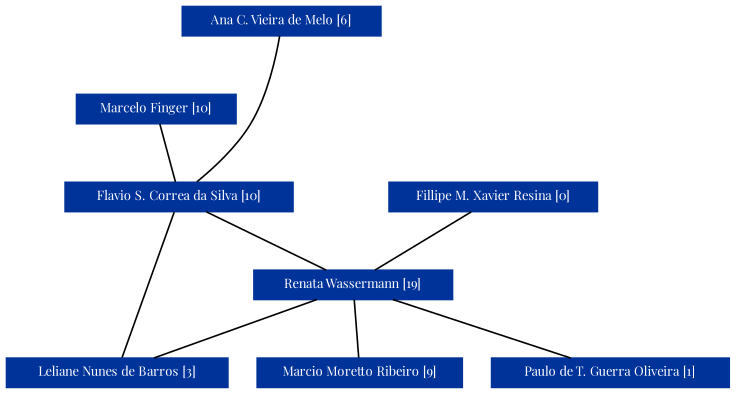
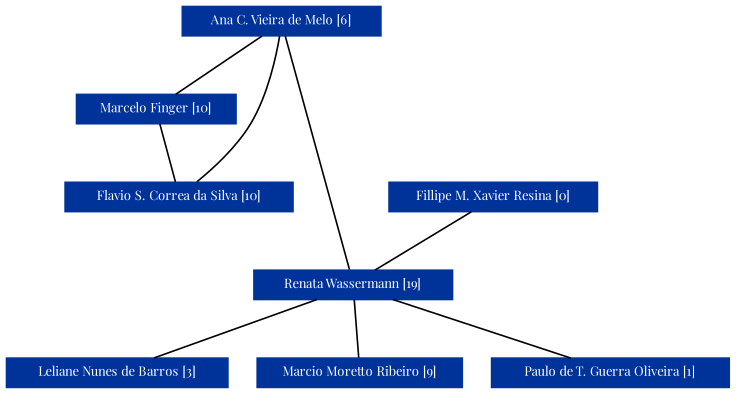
edge "Ana C. Vieira de Melo [6]" -- "Marcelo Finger [10]": added
edge "Flavio S. Correa da Silva [10]" -- "Renata Wassermann [19]": now "Ana C. Vieira de Melo [6]" -- "Renata Wassermann [19]"
edge "Flavio S. Correa da Silva [10]" -- "Leliane Nunes de Barros [3]": removed
